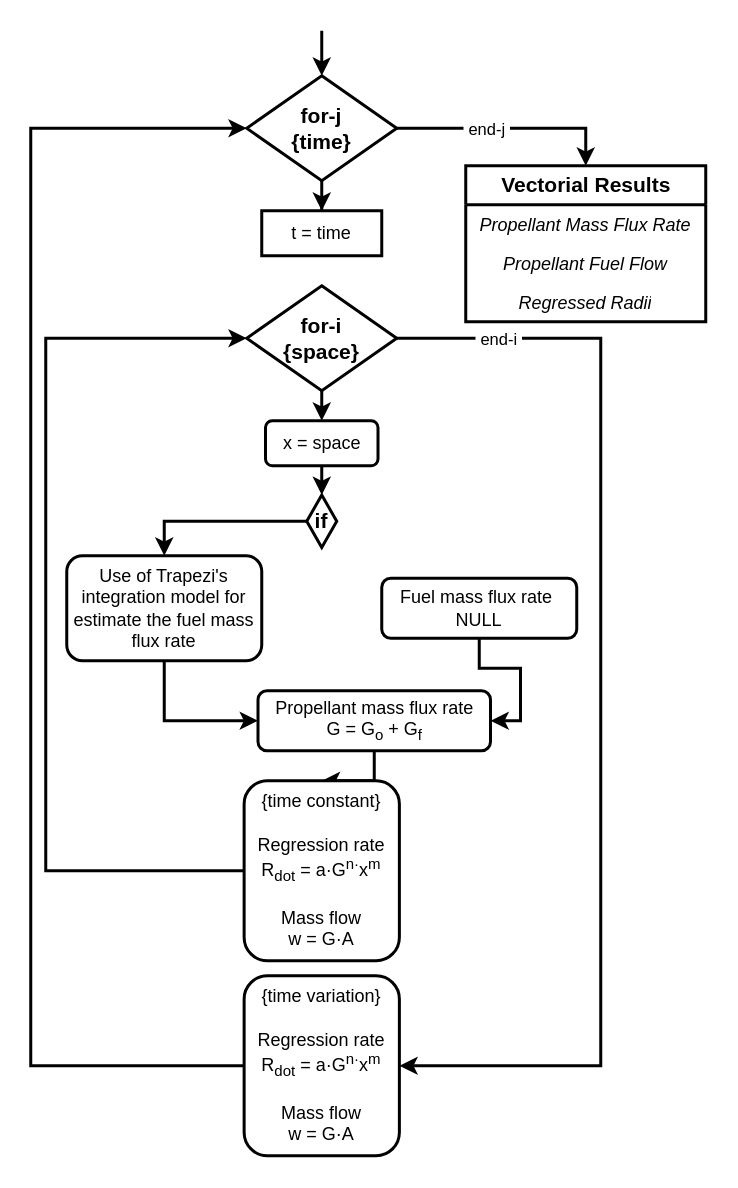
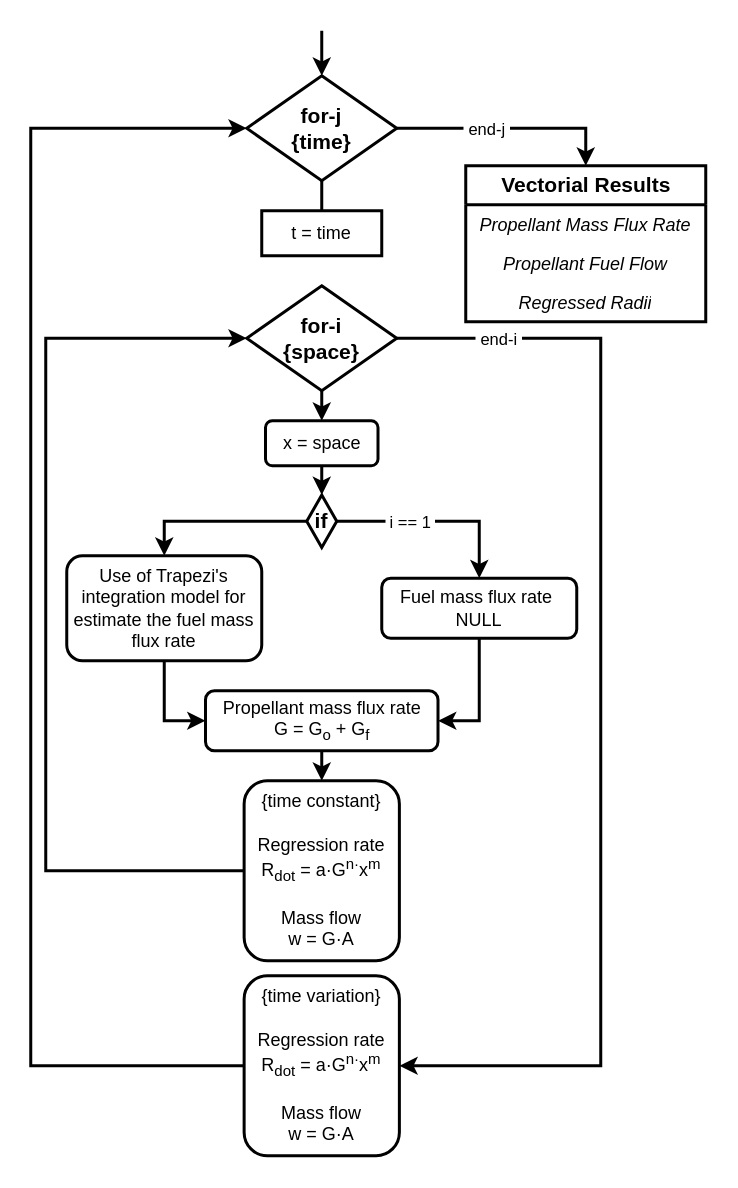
edge "for-j {time}" -> "t = time": arrowhead classic -> none
edge "if" -> "Fuel mass flux rate NULL": added, label "i == 1"
node "Propellant mass flux rate G = Go + Gf": moved (374, 721) -> (322, 721)
